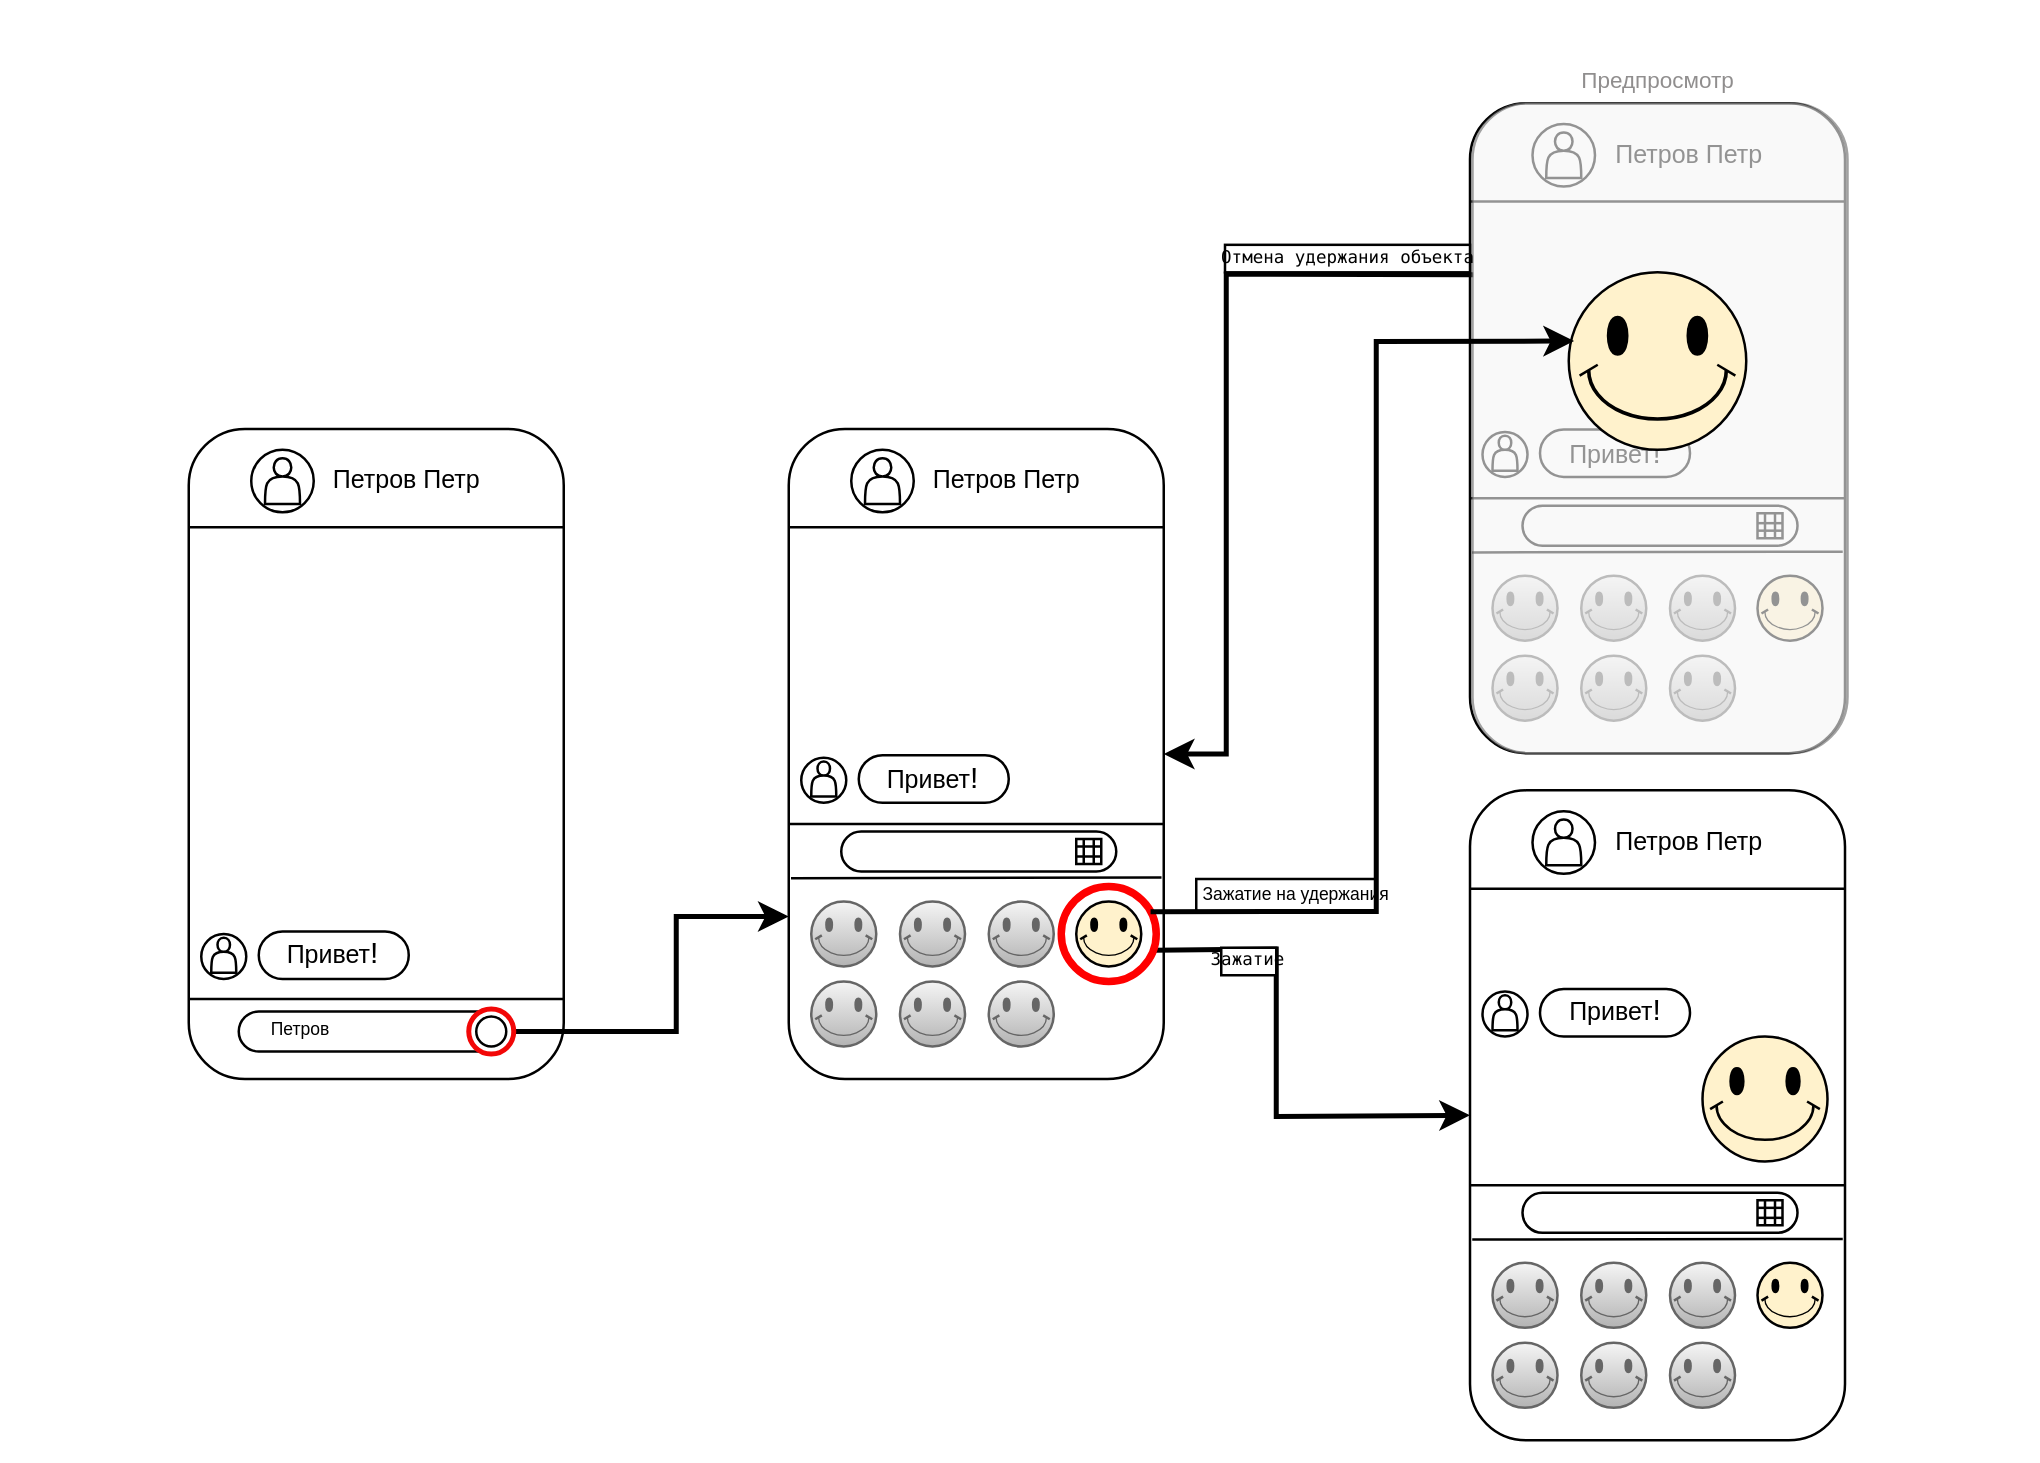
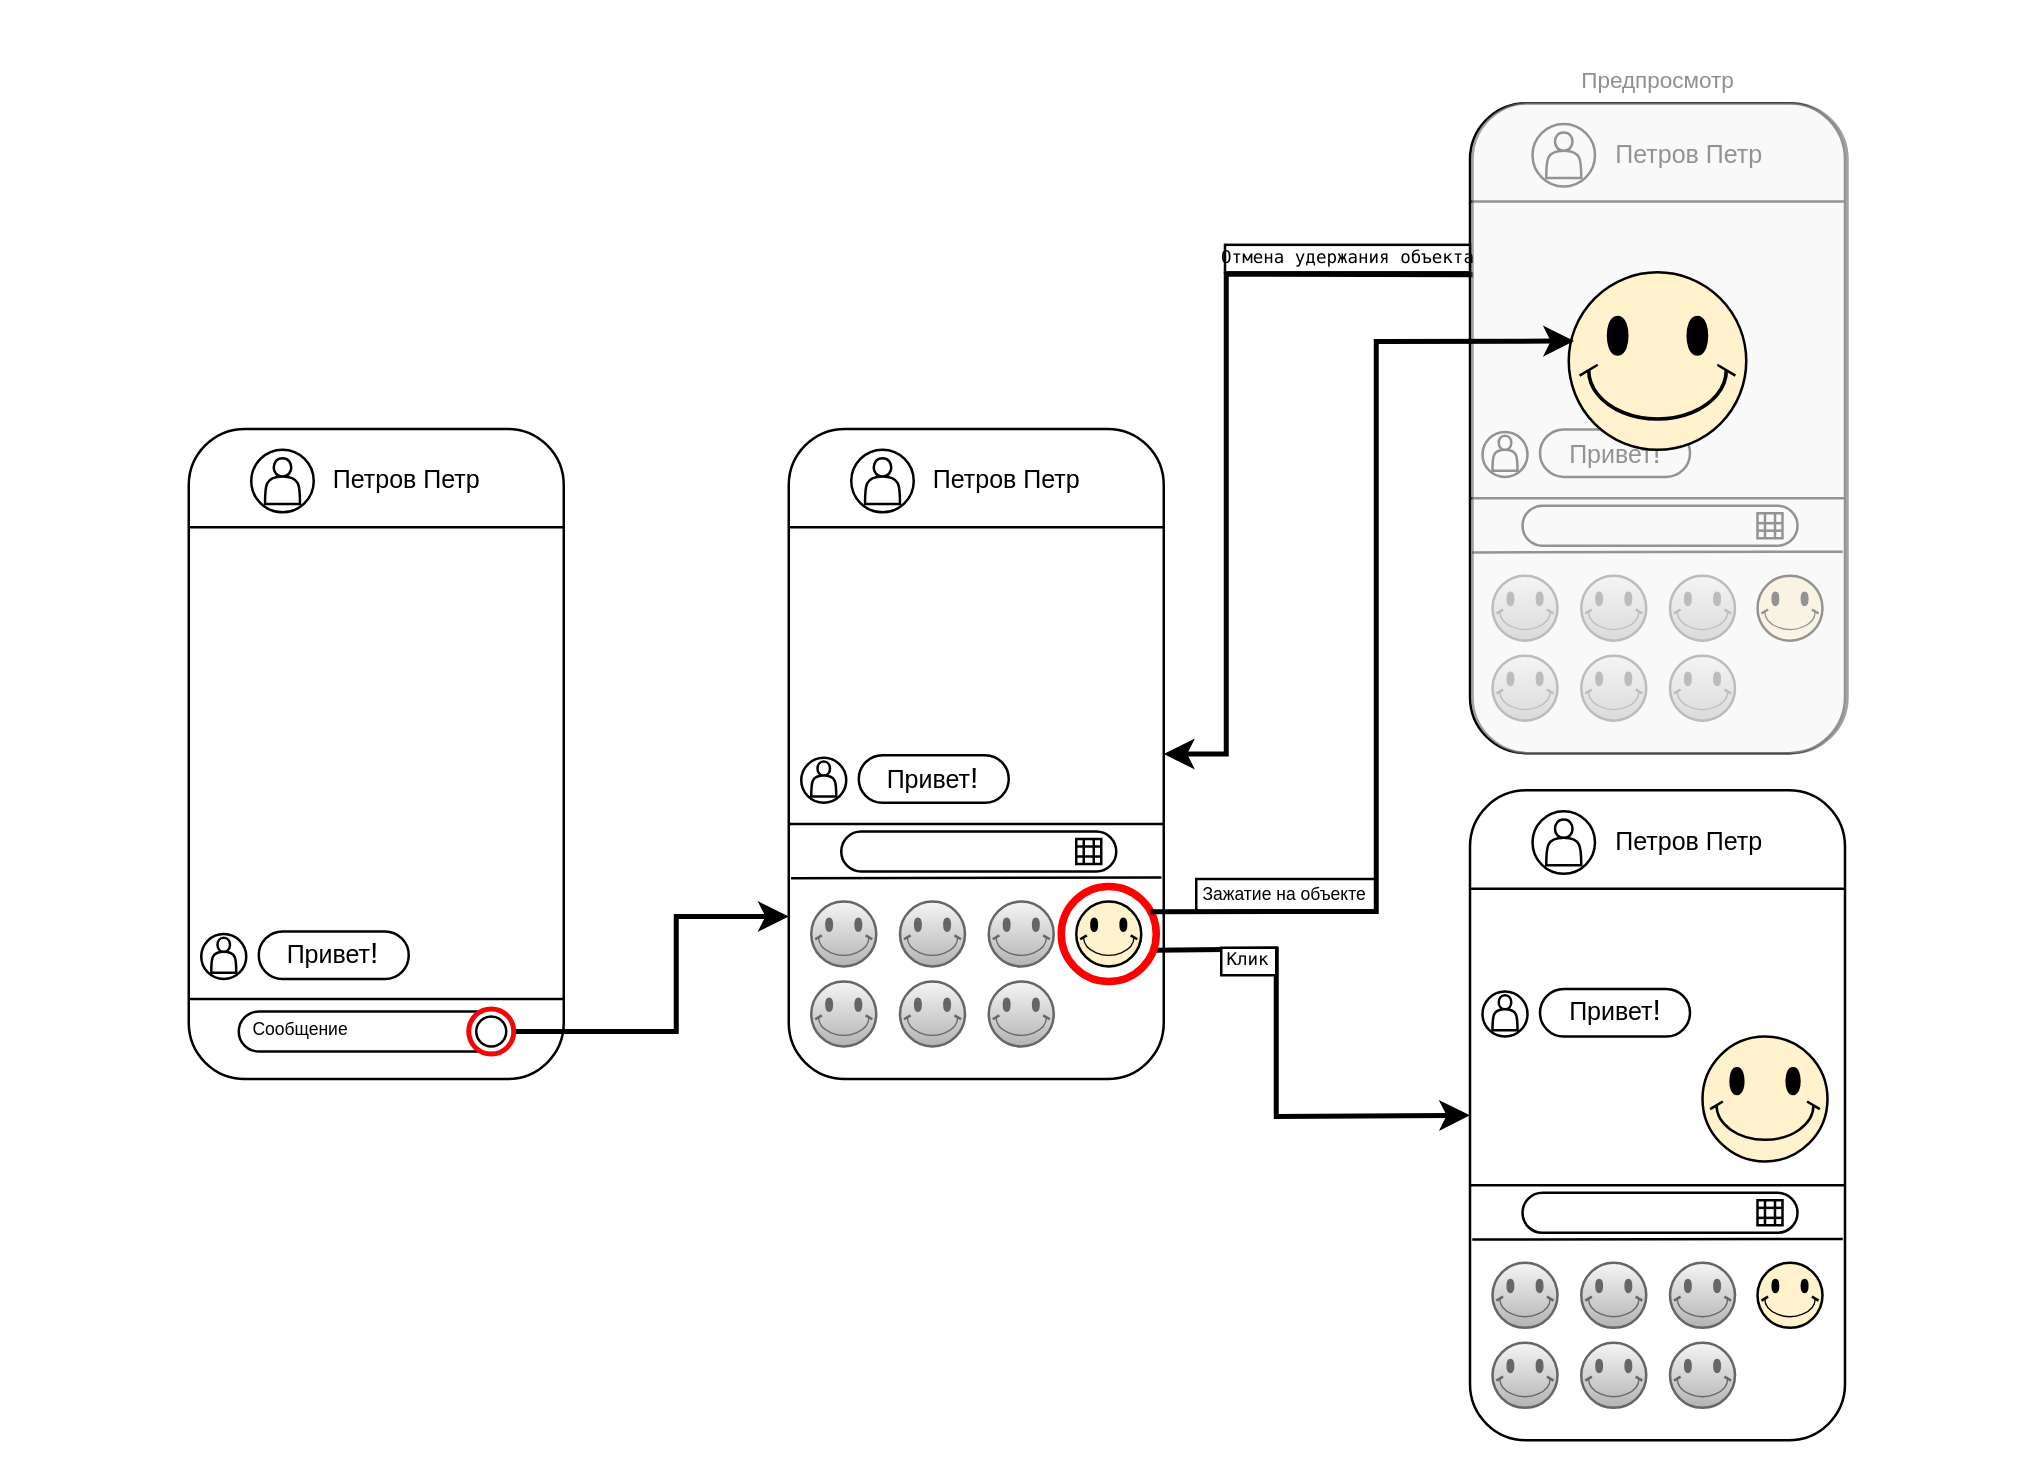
node "Зажатие на удержания": label "Зажатие на удержания" -> "Зажатие на объекте"
node "Зажатие": label "Зажатие" -> "Клик"
node "Петров": label "Петров" -> "Сообщение"
